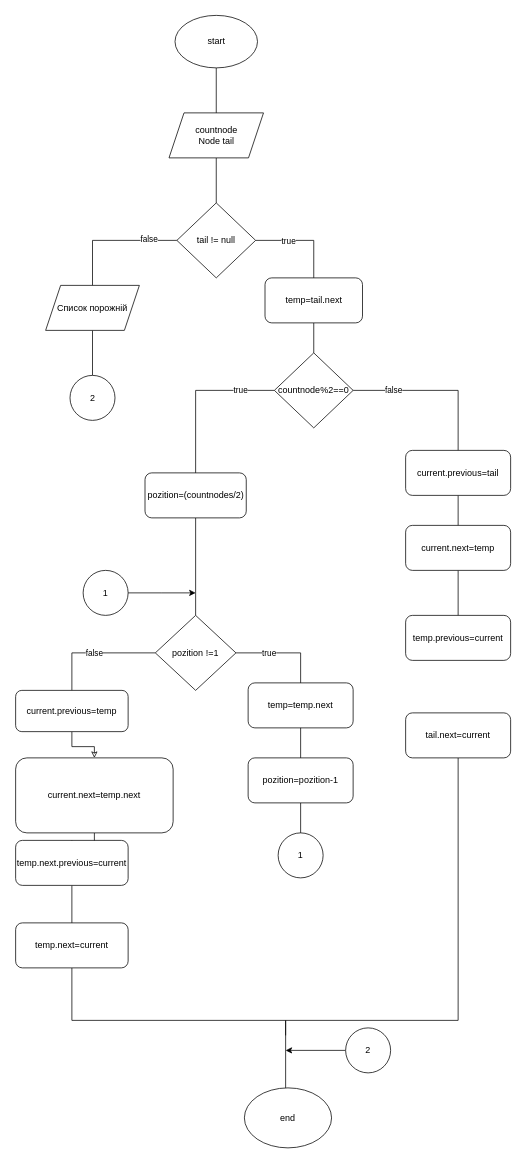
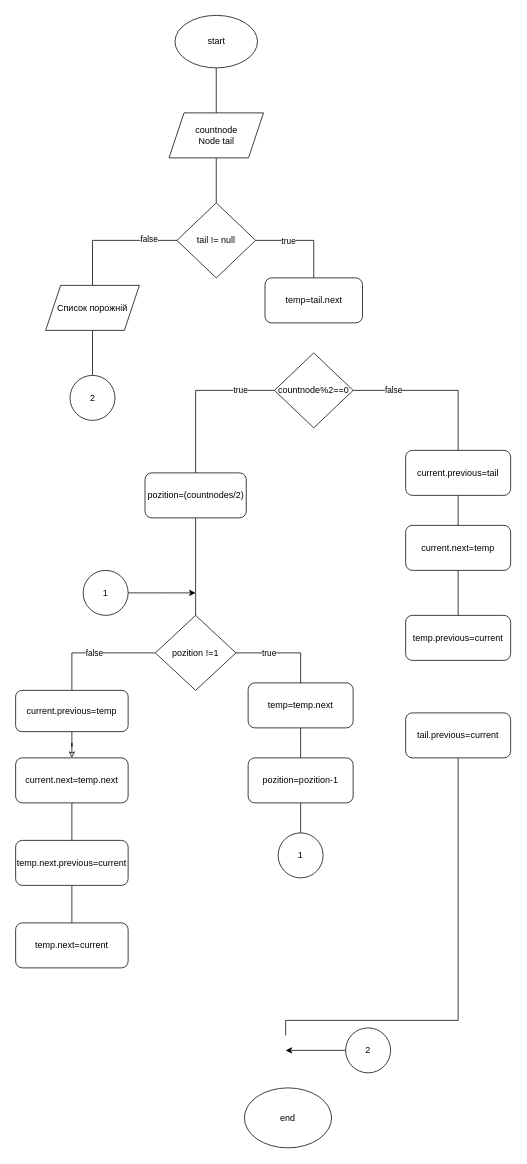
edge "temp=tail.next" -- "countnode%2==0": removed
node "tail.next=current": label "tail.next=current" -> "tail.previous=current"
node "current.next=temp.next": size 158x75 -> 113x45
edge "temp.next=current" -- "end": removed
